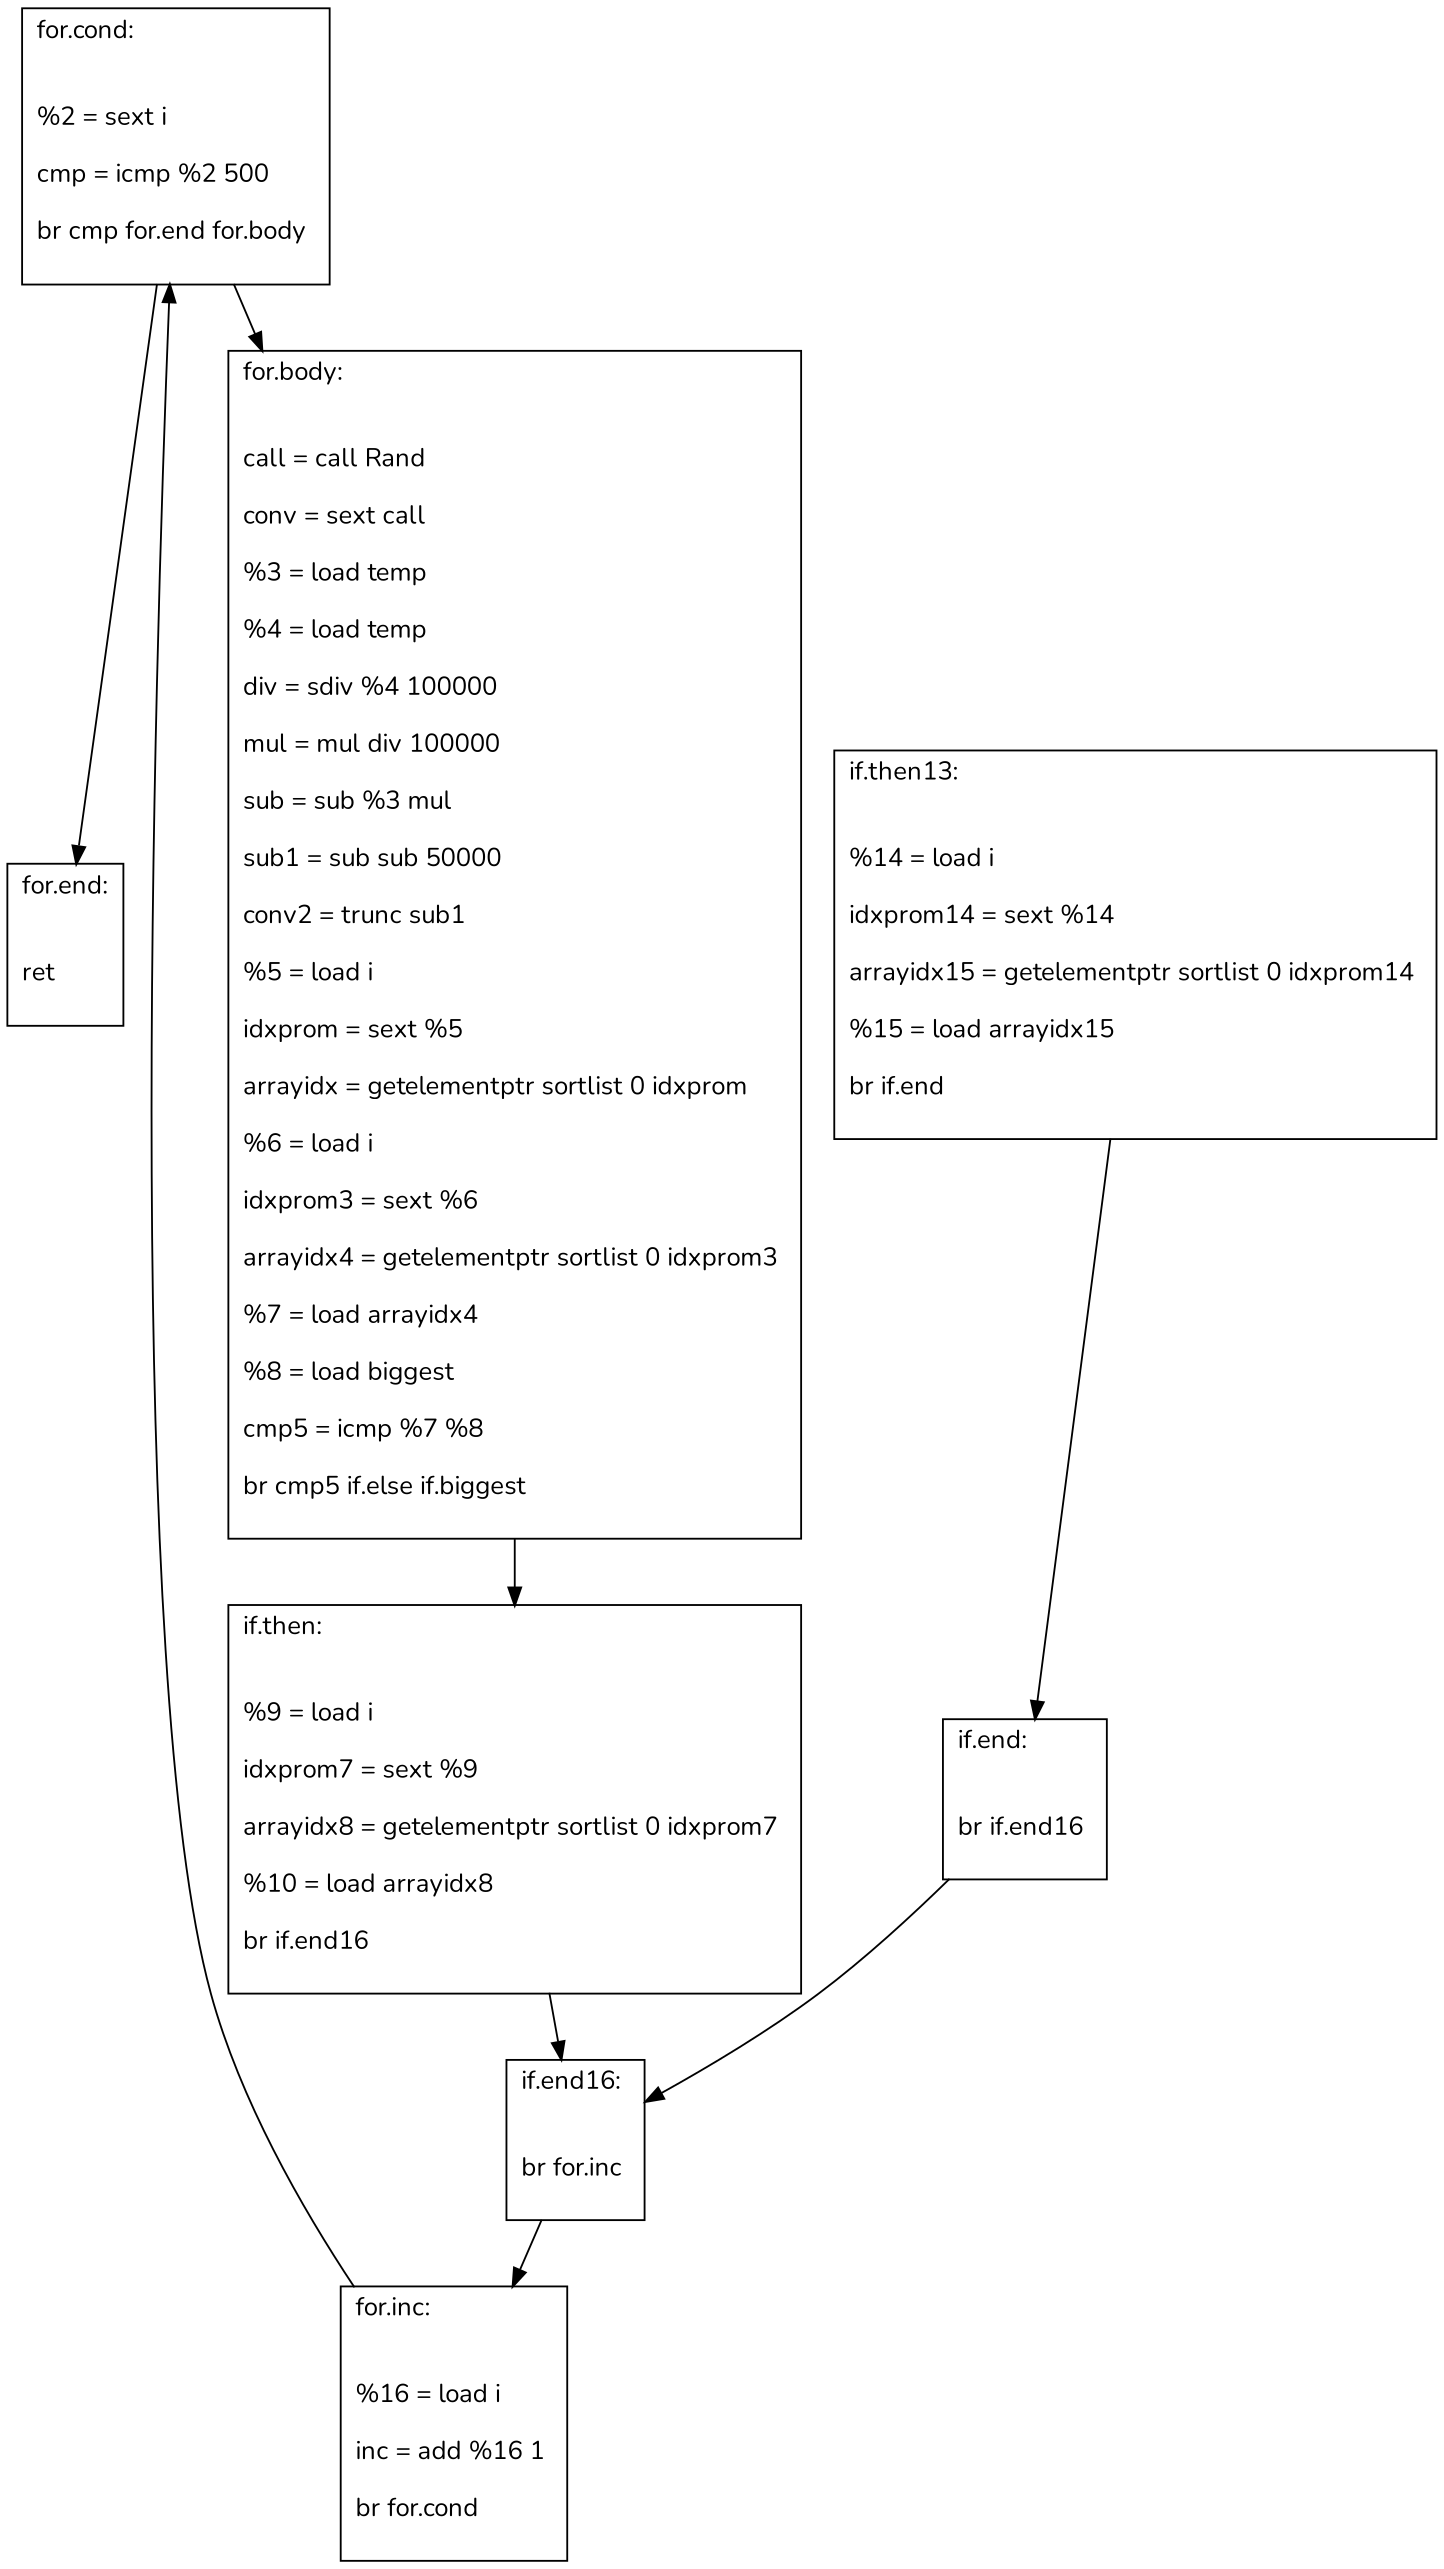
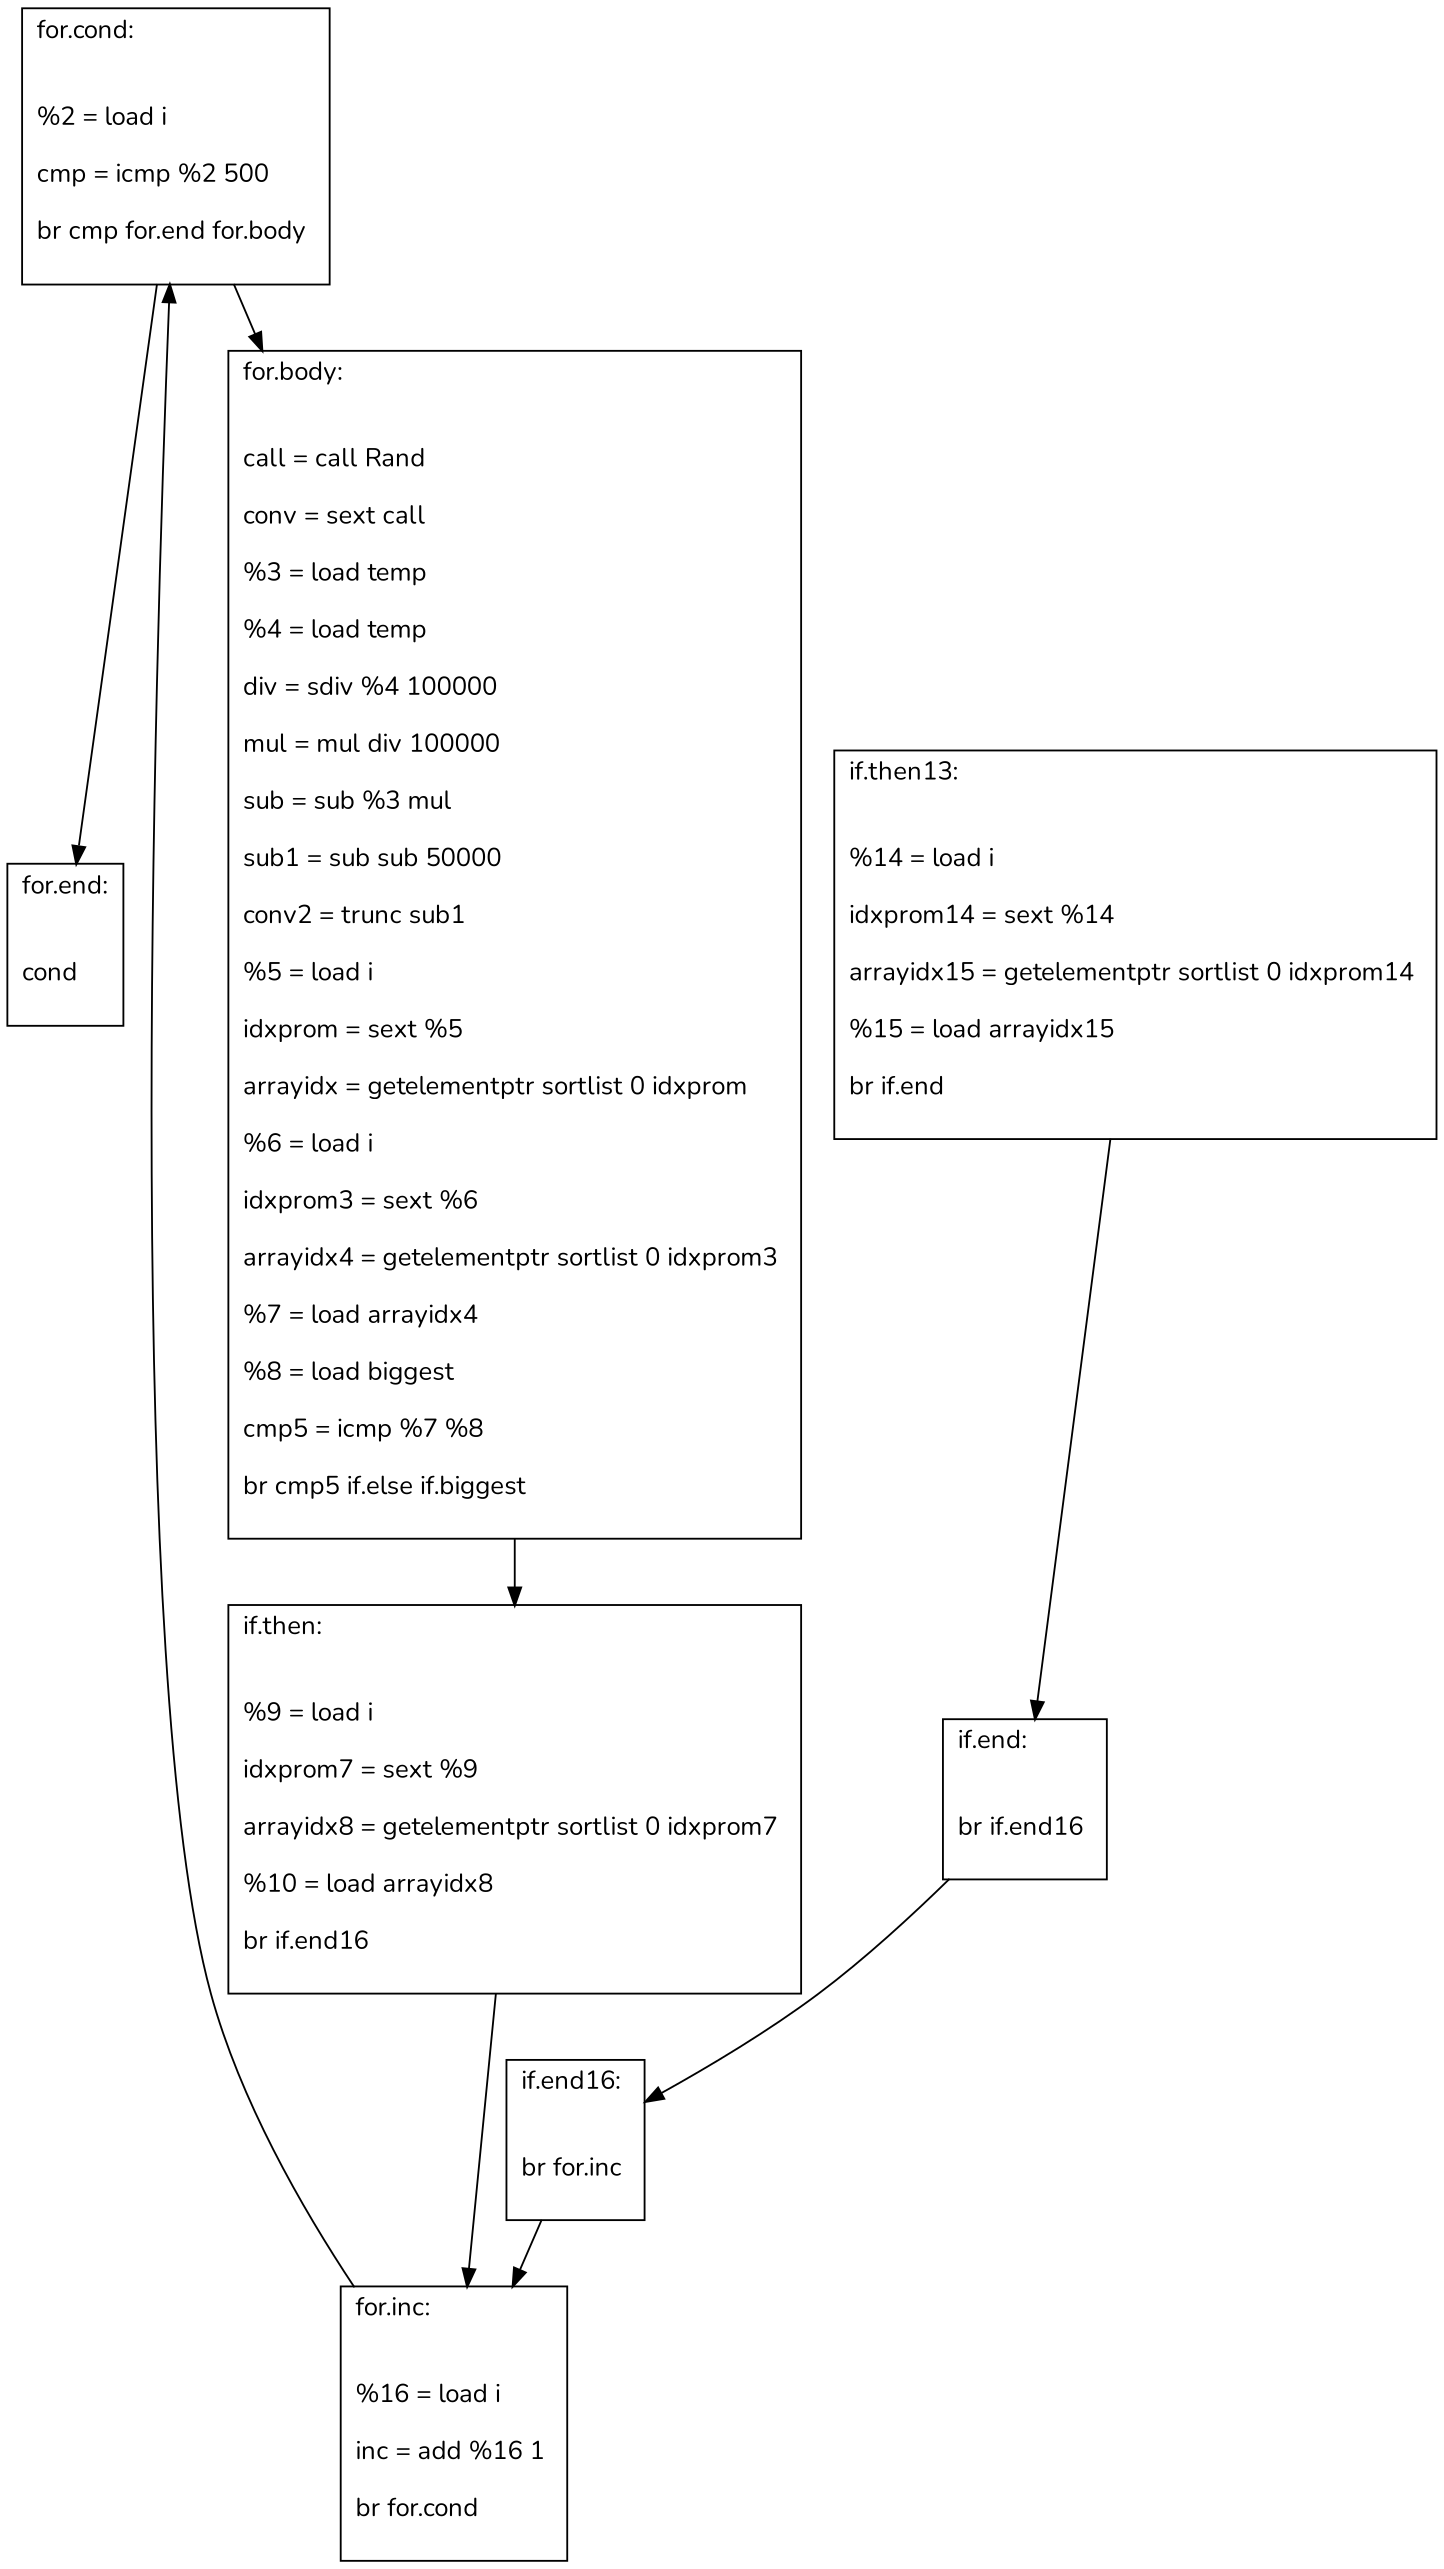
node "for.cond:": text "%2 = sext i" -> "%2 = load i"
node "for.end:": text "ret" -> "cond"
edge "if.then:" -> "if.end16:": now "if.then:" -> "for.inc:"
